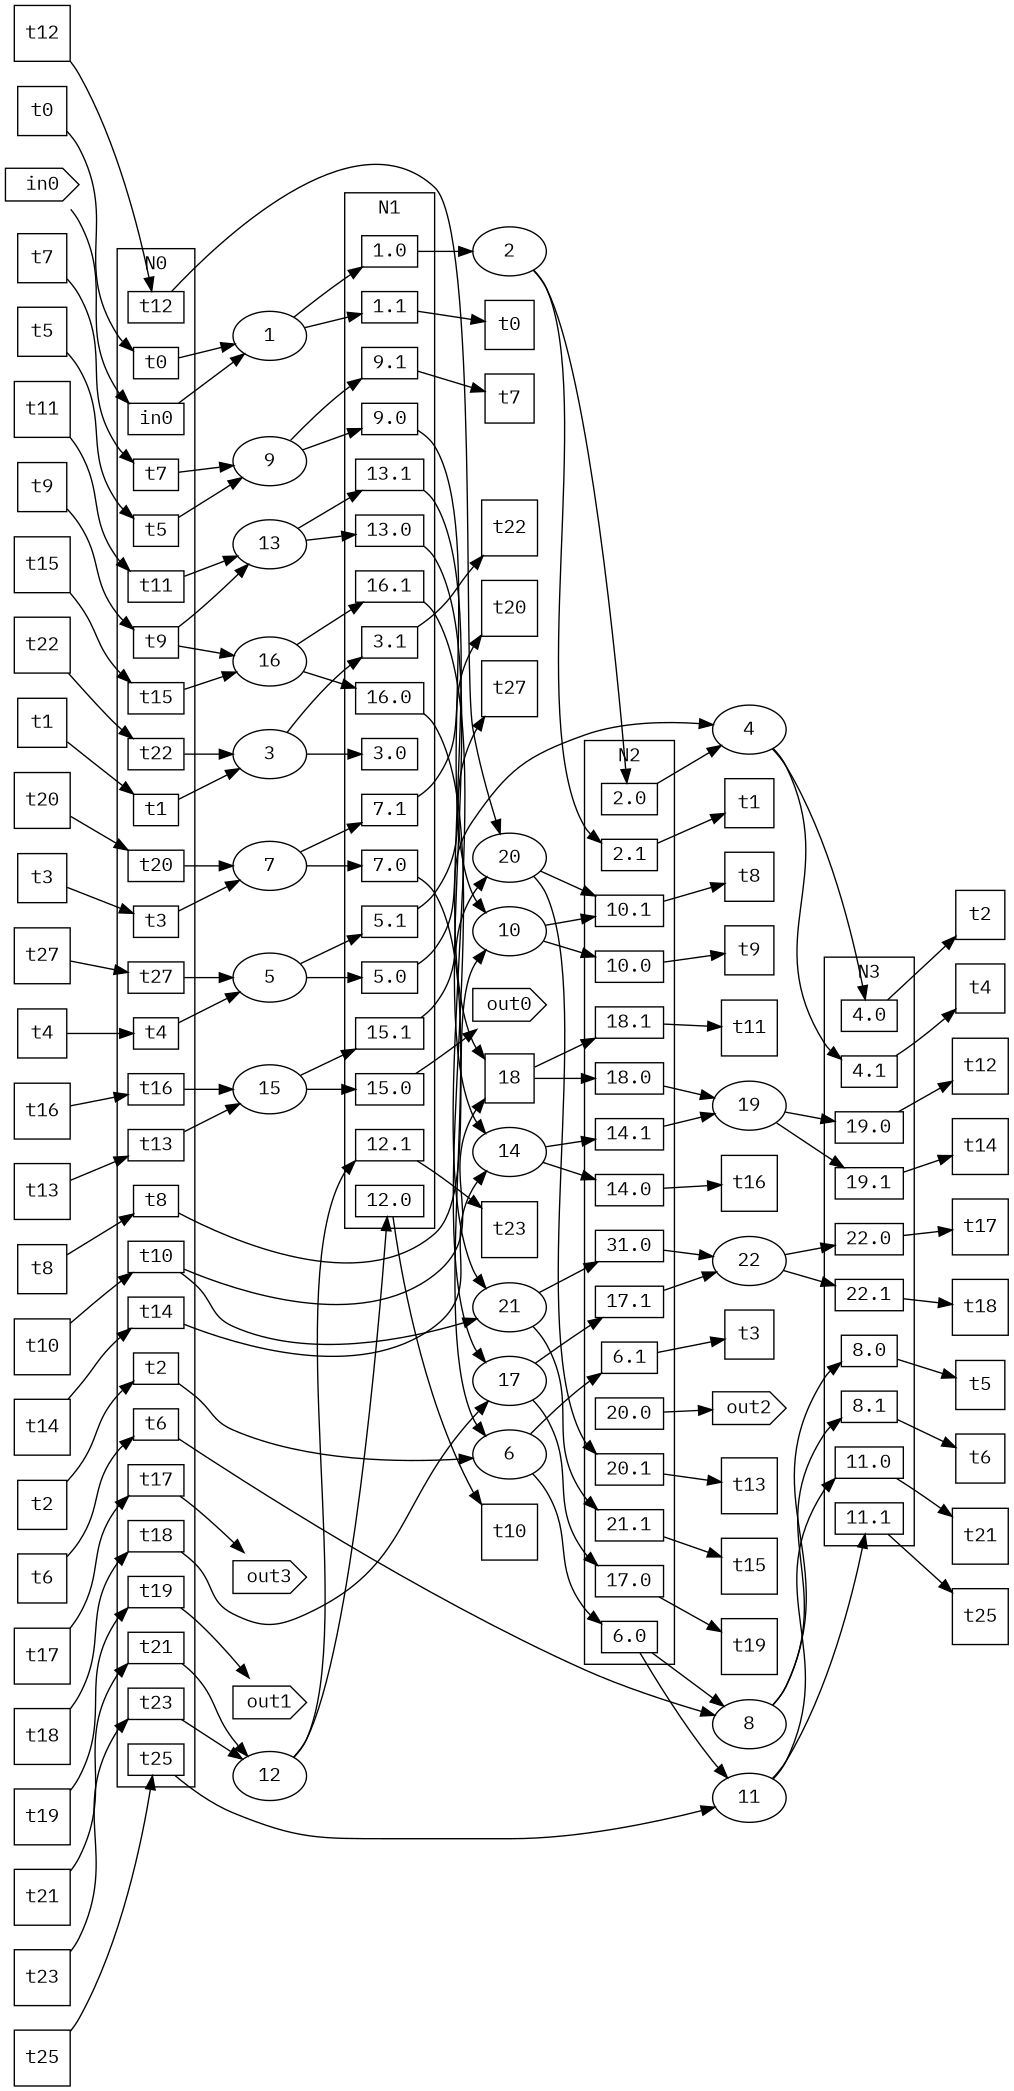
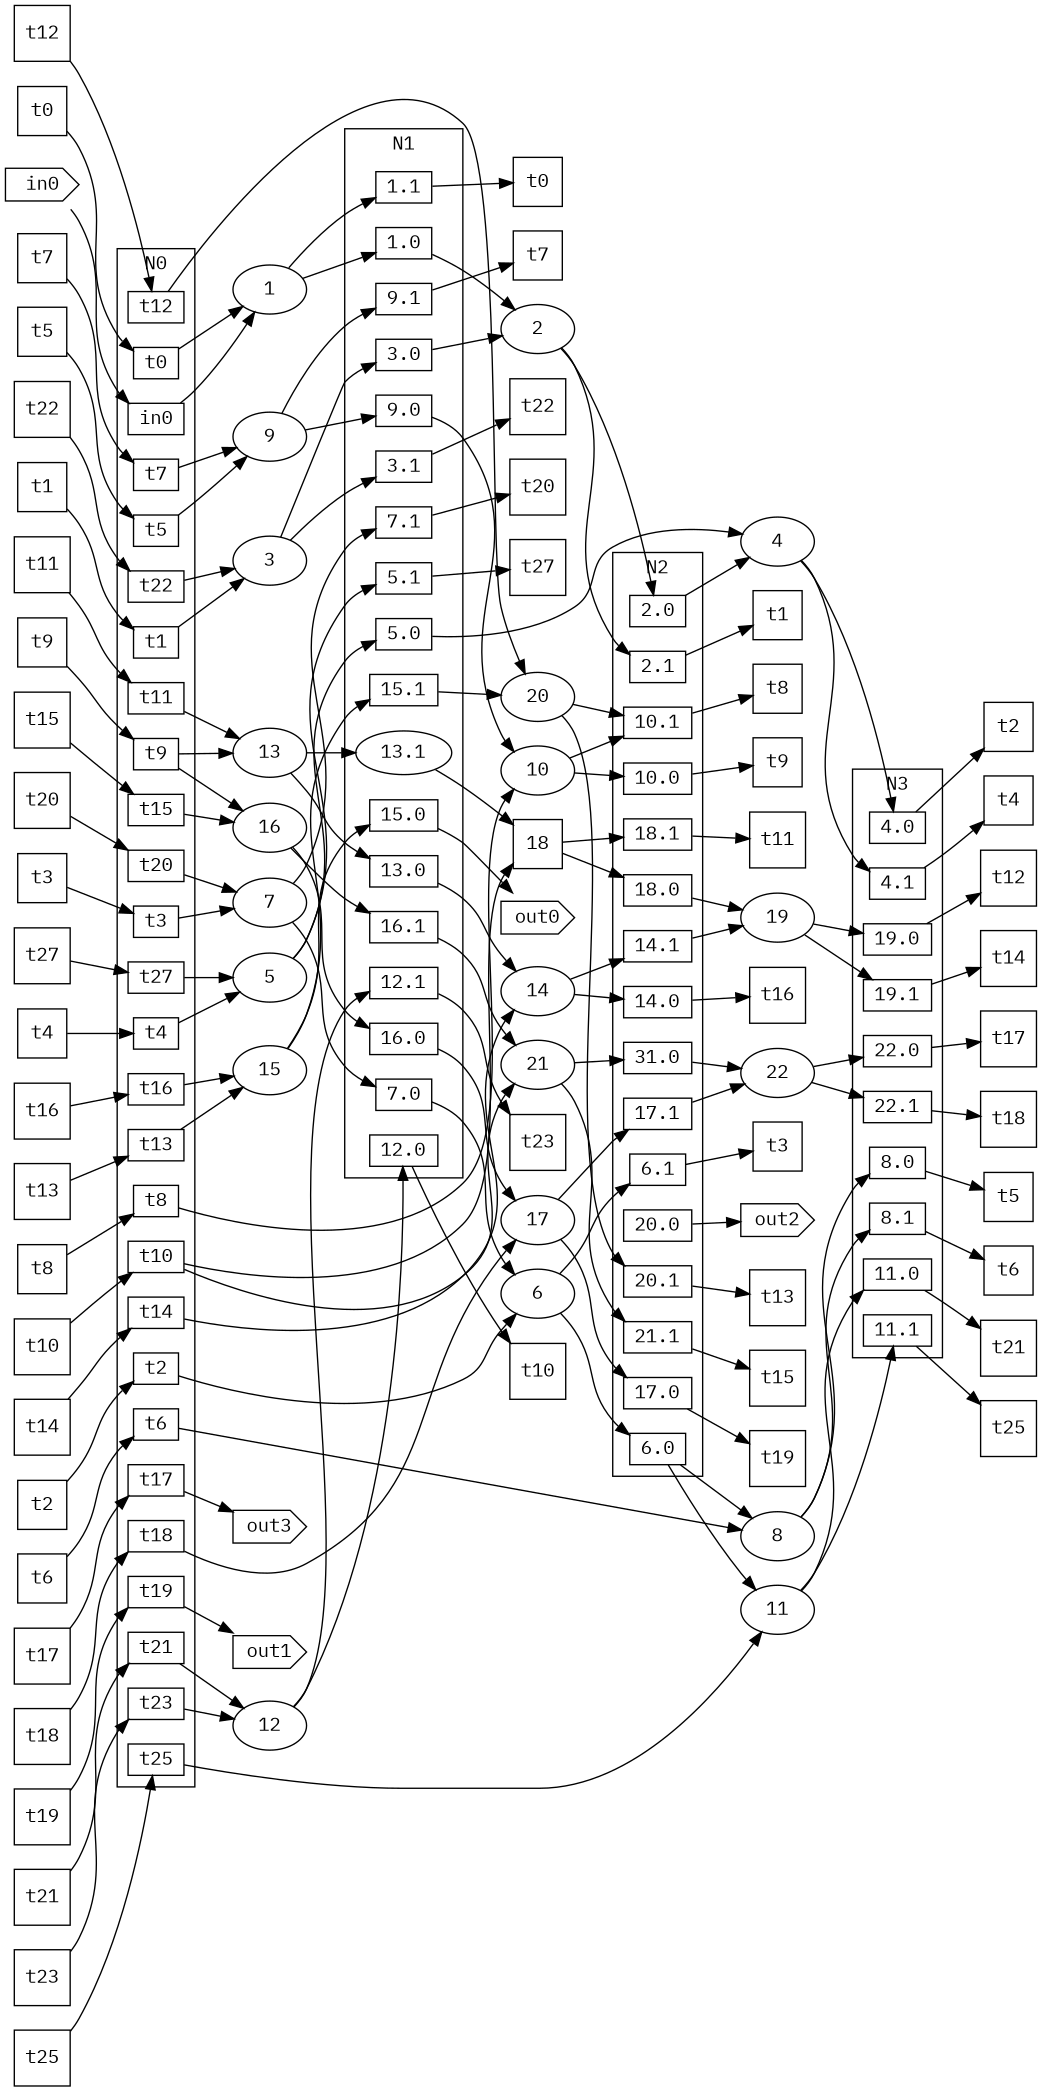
edge "3.0" -> "2": added
node "13.1": shape box -> ellipse
